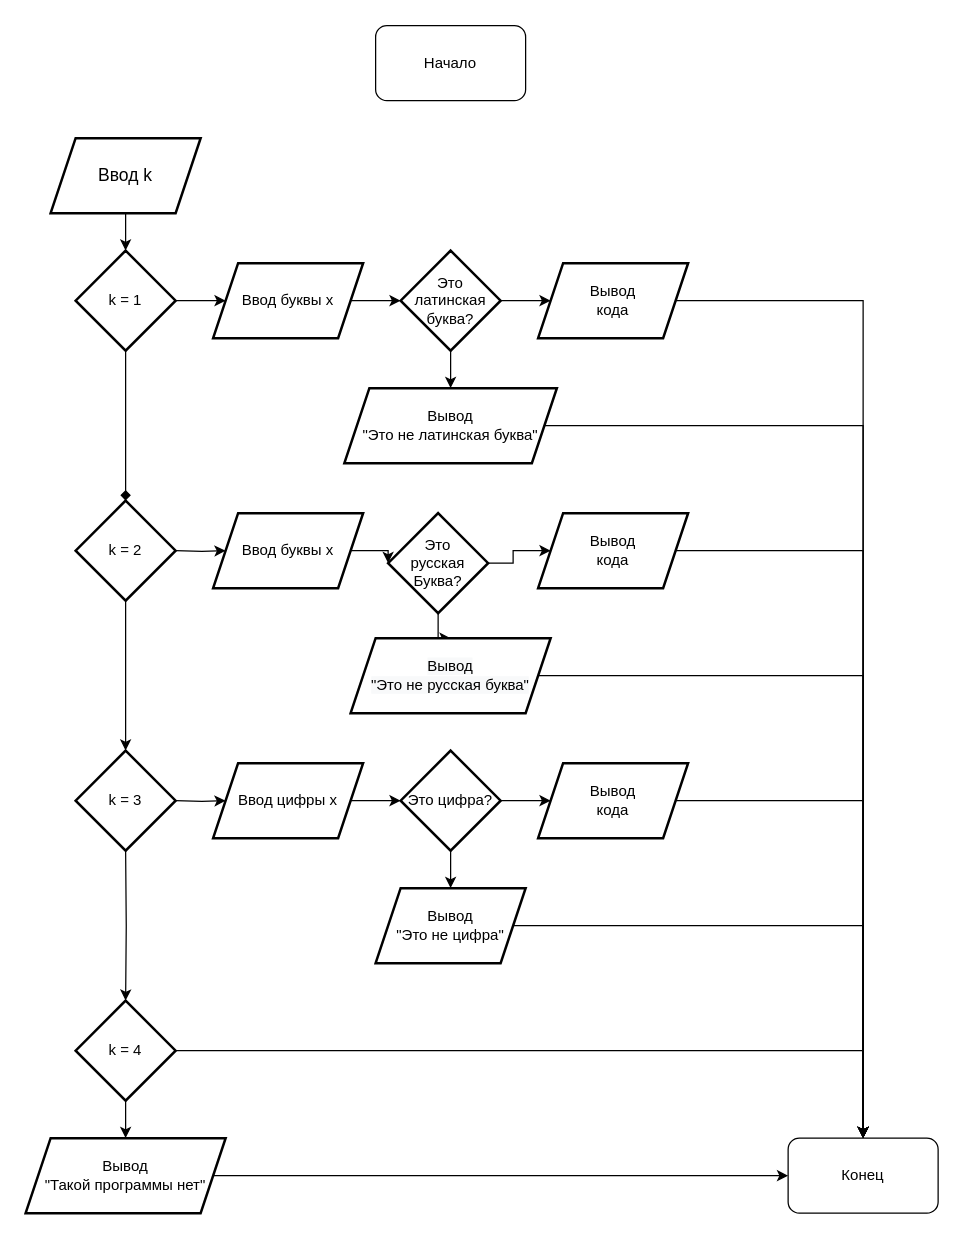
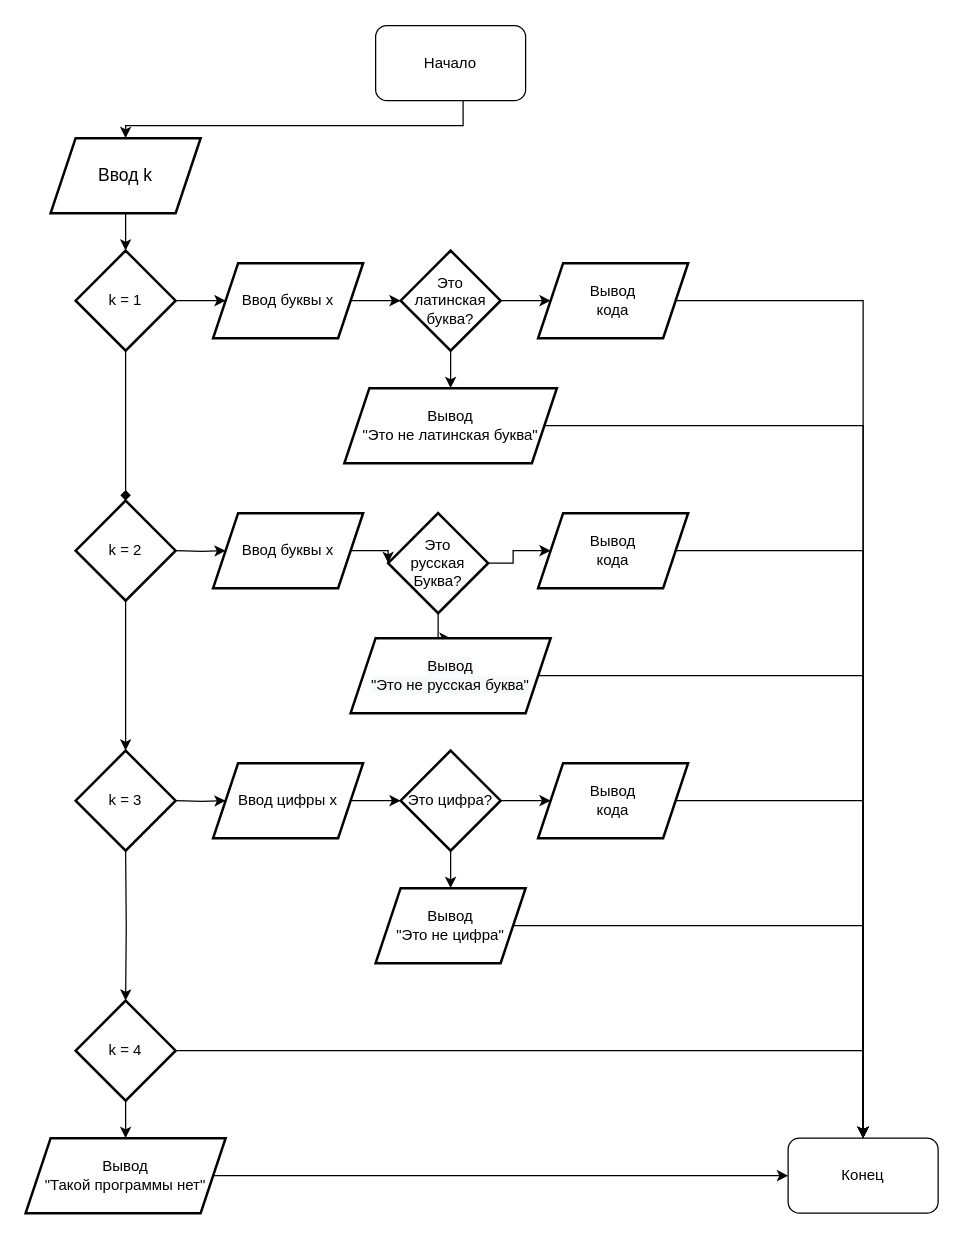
edge "Начало" -> "Ввод k": added
